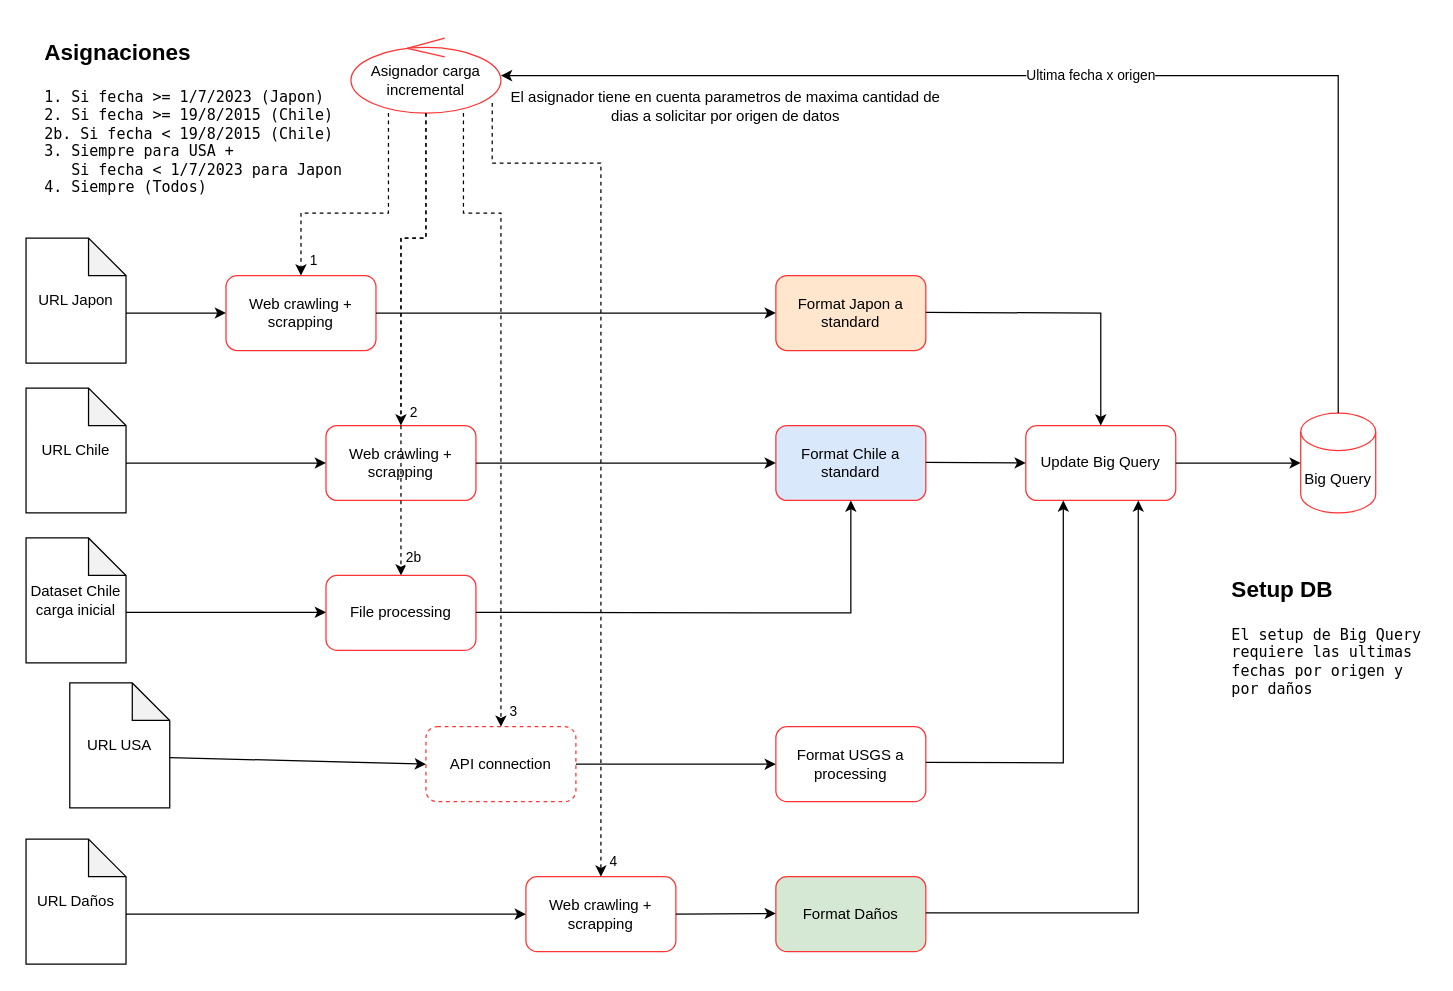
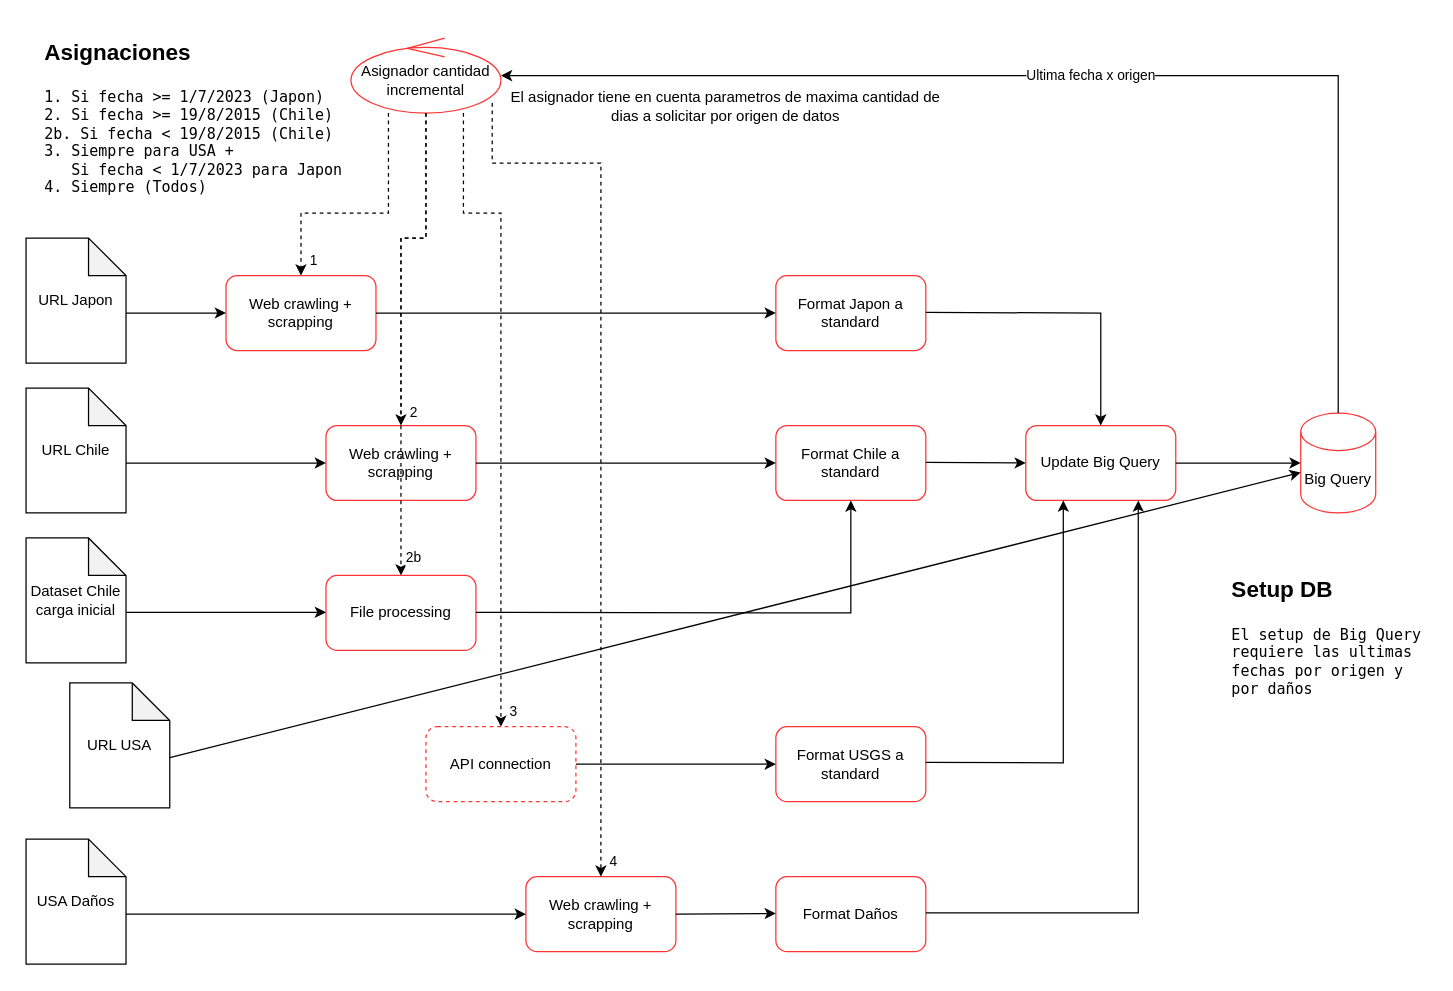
node "Asignador carga incremental": label "Asignador carga incremental" -> "Asignador cantidad incremental"
node "Format Japon a standard": fillcolor #ffe6cc -> #ffffff
node "Format Chile a standard": fillcolor #dae8fc -> #ffffff
edge "URL USA" -> "API connection": now "URL USA" -> "Big Query"
node "Format USGS a processing": label "Format USGS a processing" -> "Format USGS a standard"
node "URL Daños": label "URL Daños" -> "USA Daños"
node "Format Daños": fillcolor #d5e8d4 -> #ffffff
